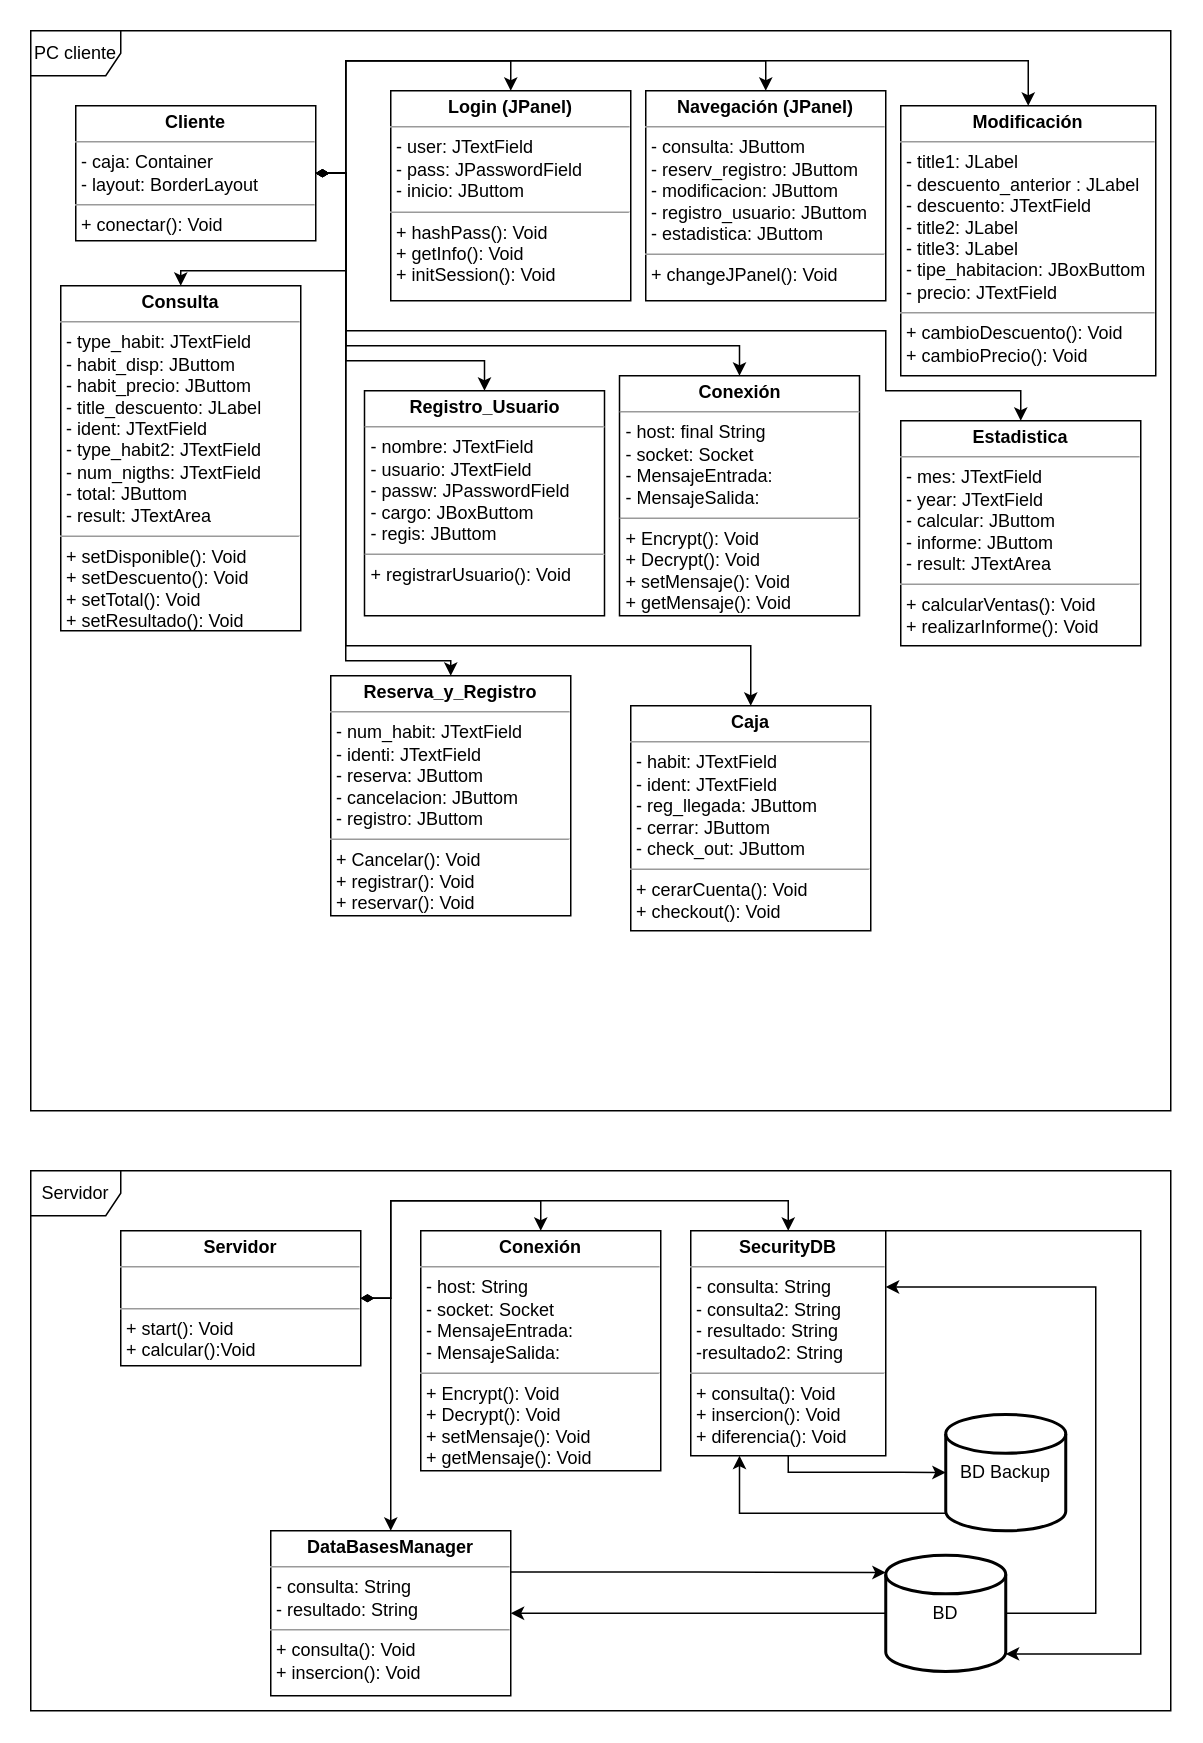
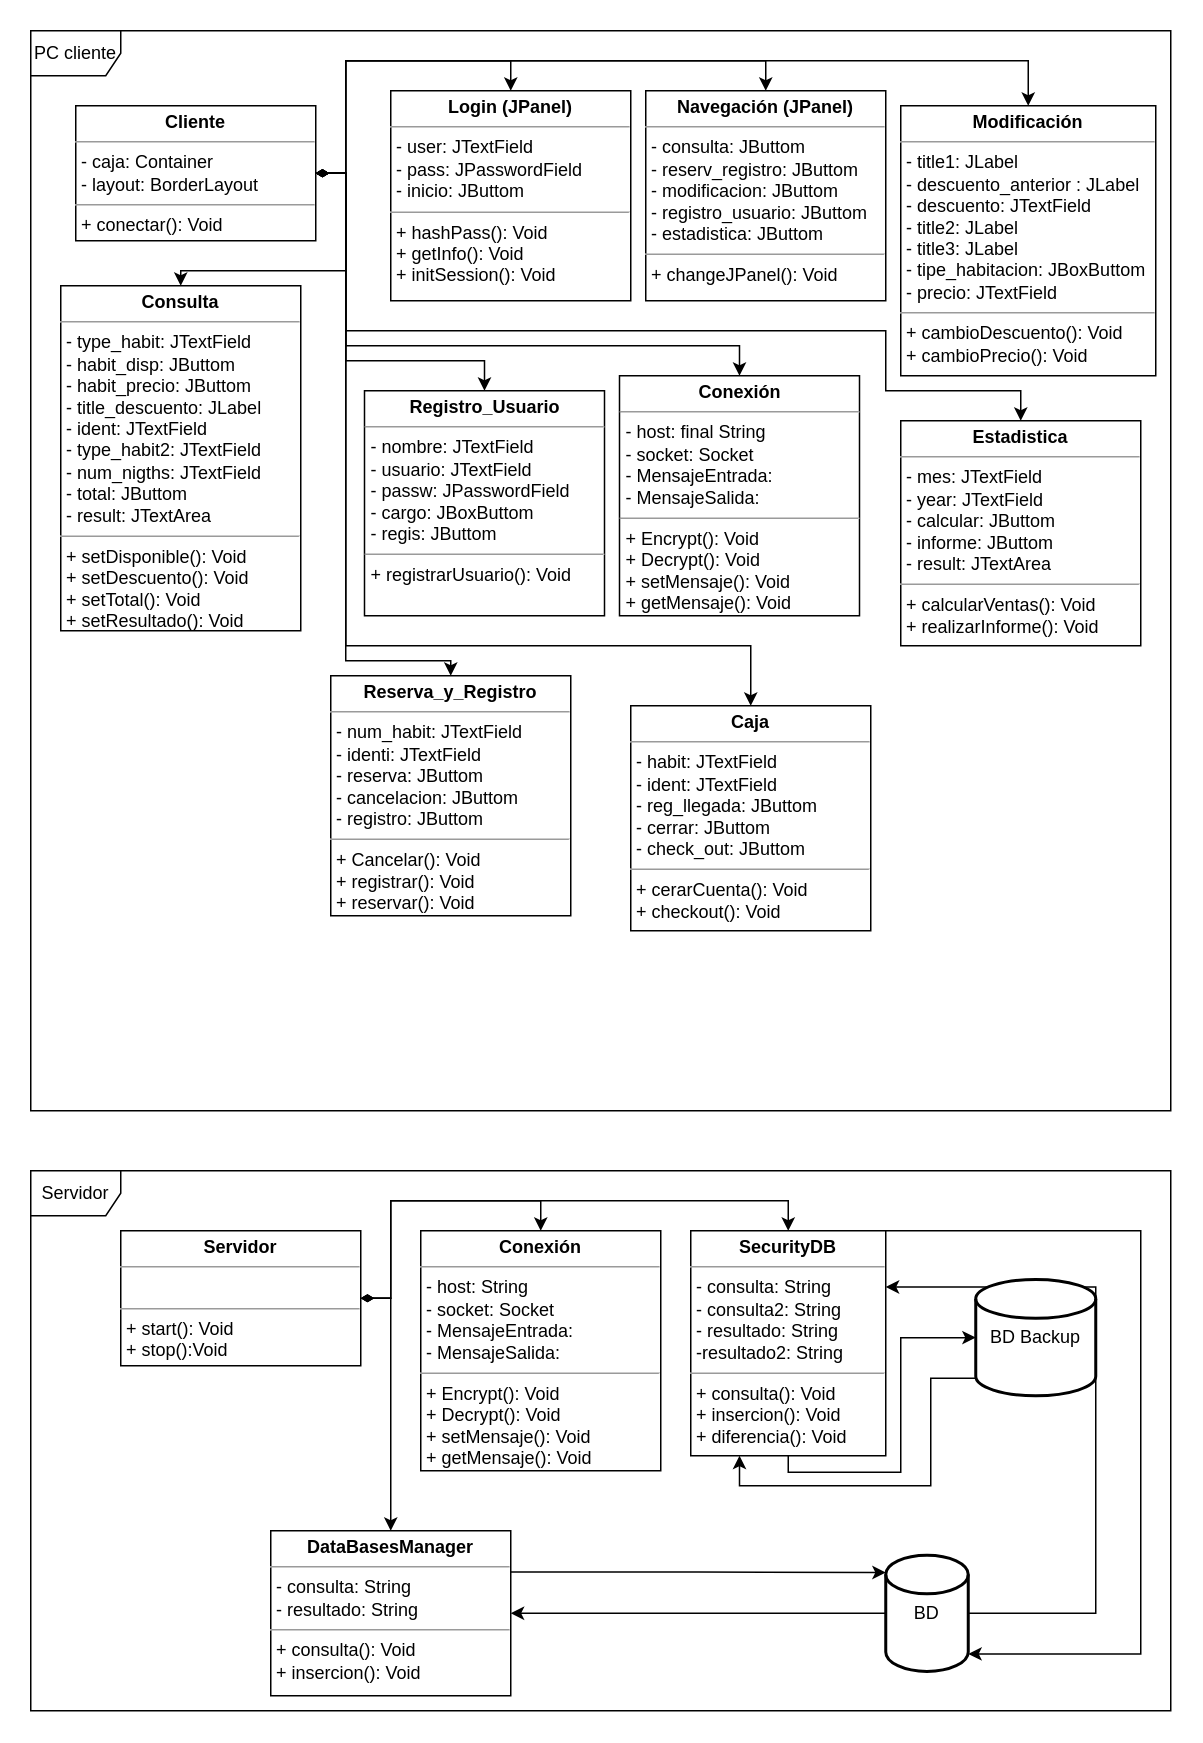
node "Servidor + start(): Void + calcular():Void": label "Servidor + start(): Void + calcular():Void" -> "Servidor + start(): Void + stop():Void"
node "BD Backup": moved (1006, 1473) -> (1036, 1338)
node "BD": size 120x116 -> 83x116
